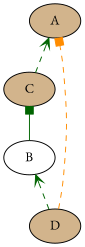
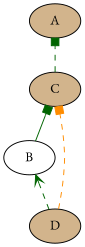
edge "C" -> "A": arrowhead vee -> box
edge "D" -> "A": now "D" -> "C"
